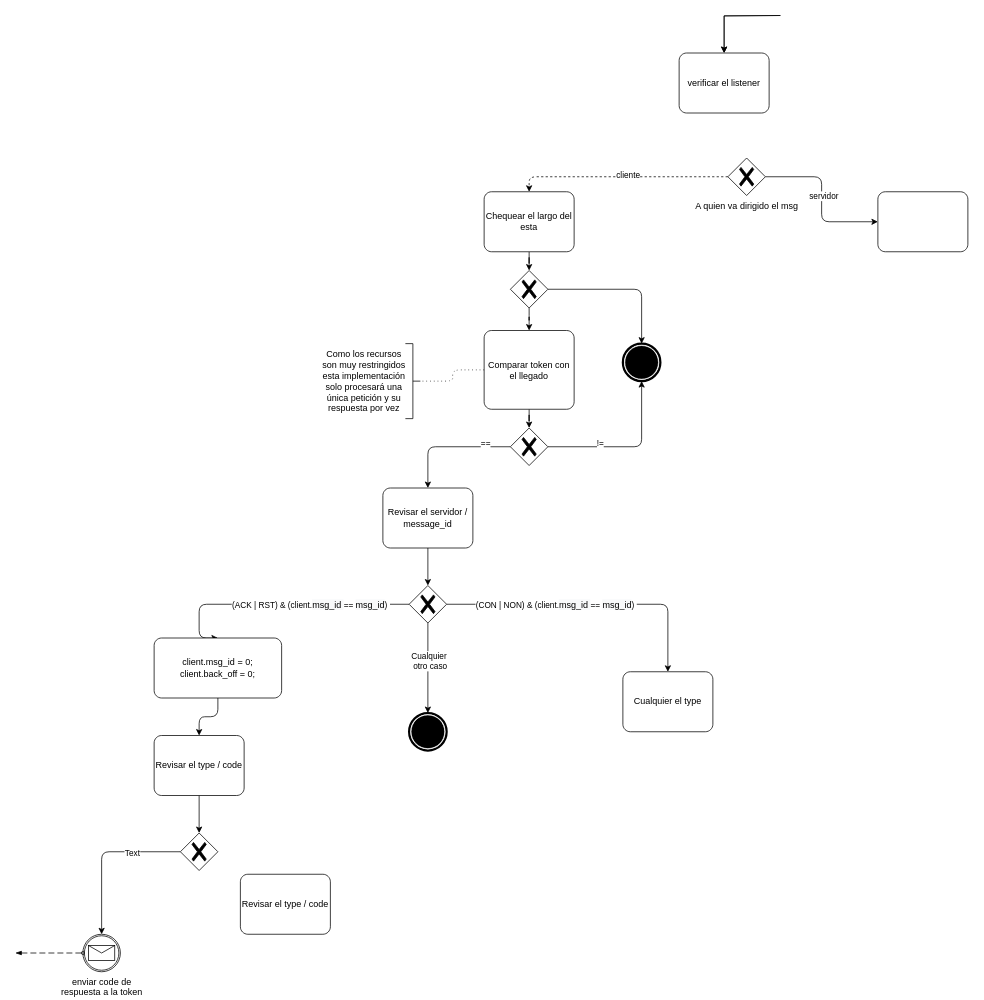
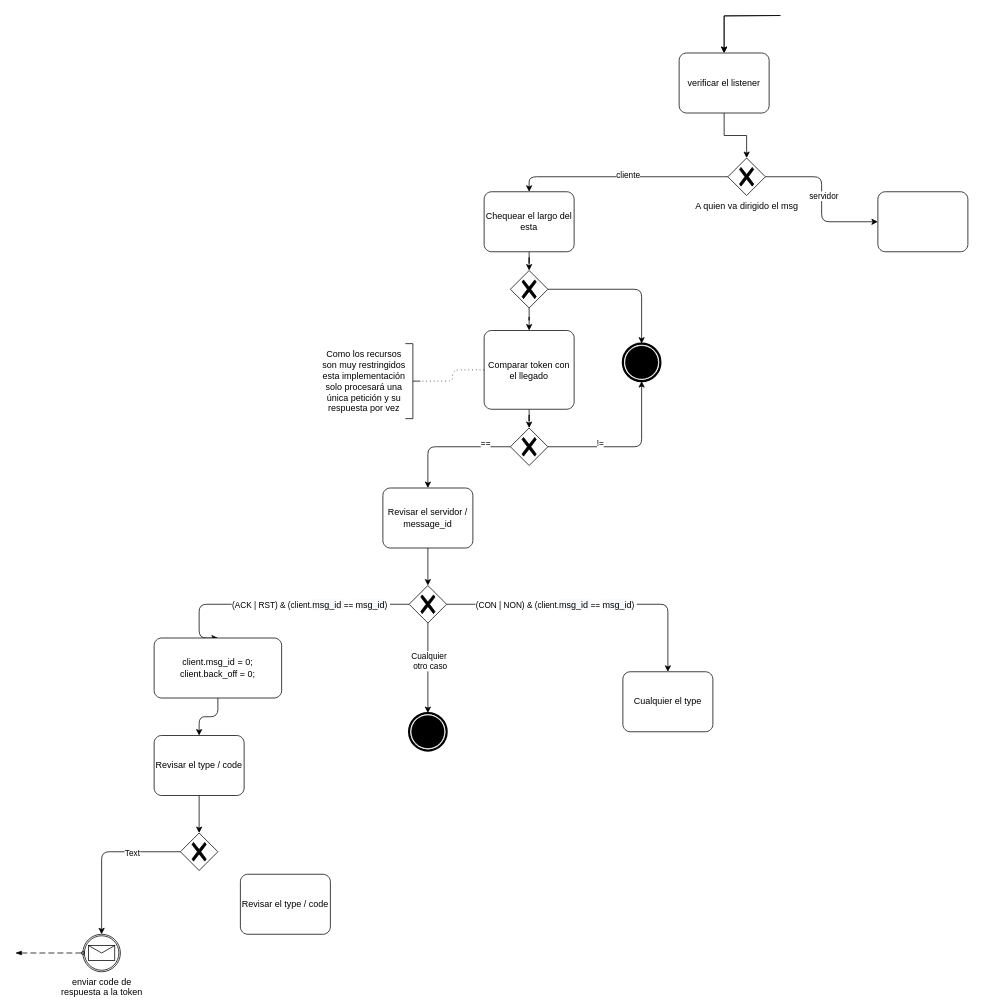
edge "verificar el listener" -> "A quien va dirigido el msg": added
edge "A quien va dirigido el msg" -> "Chequear el largo del esta": style dashed -> solid
